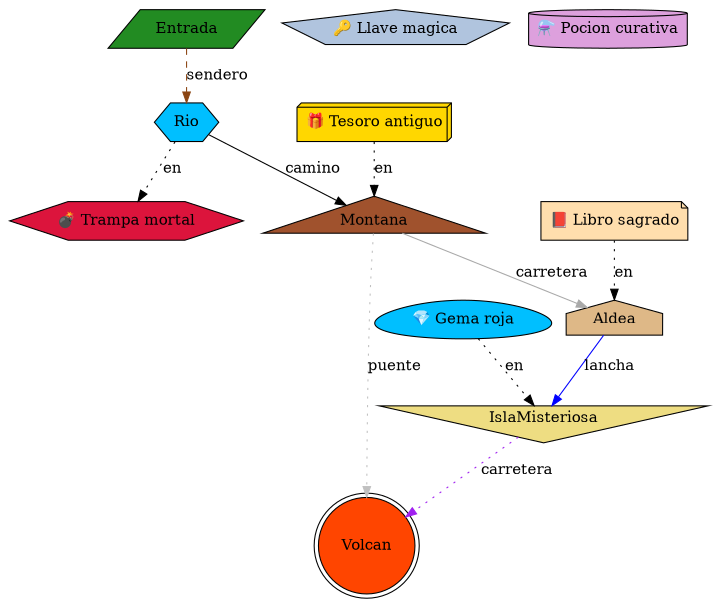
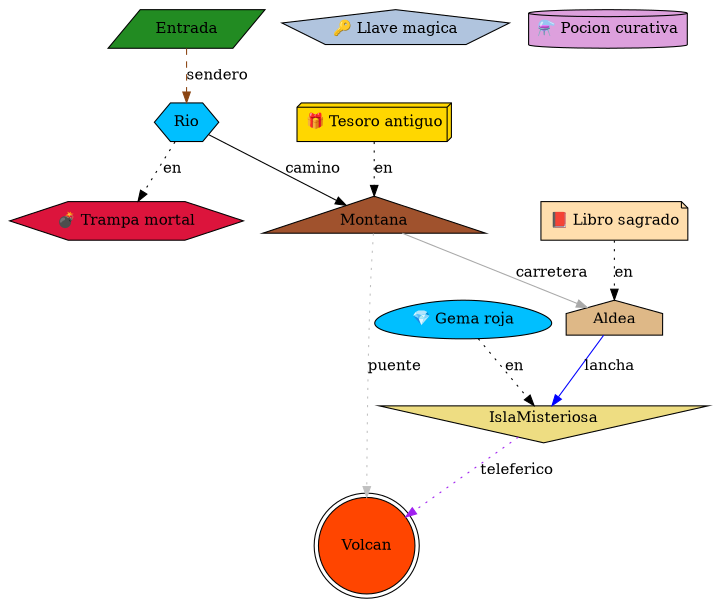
edge "IslaMisteriosa" -> "Volcan": label "carretera" -> "teleferico"
